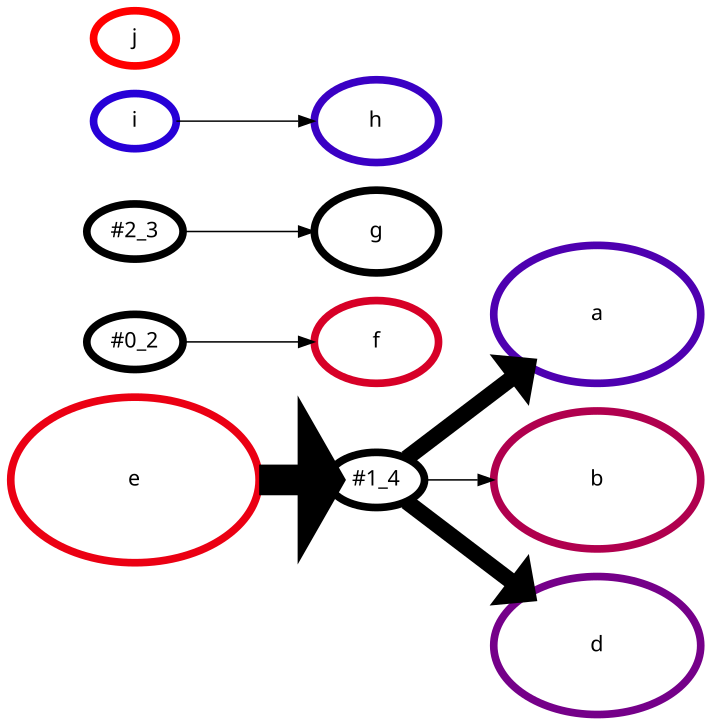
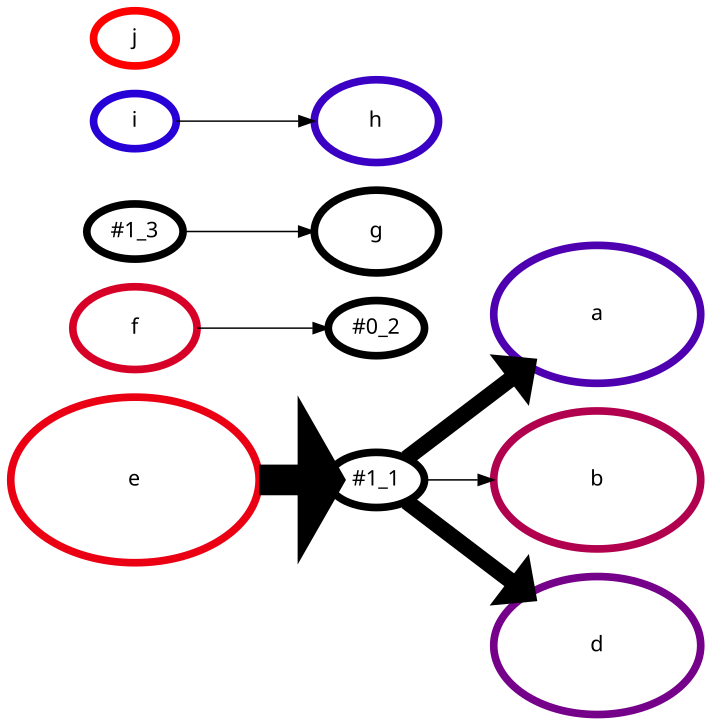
node "#2_3": label "#2_3" -> "#1_3"
edge "#0_2" -> "f": reversed
node "#1_4": label "#1_4" -> "#1_1"
